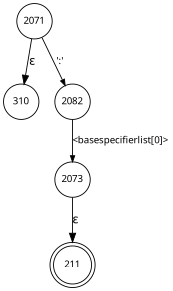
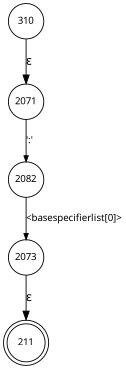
edge "2071" -> "310": reversed
